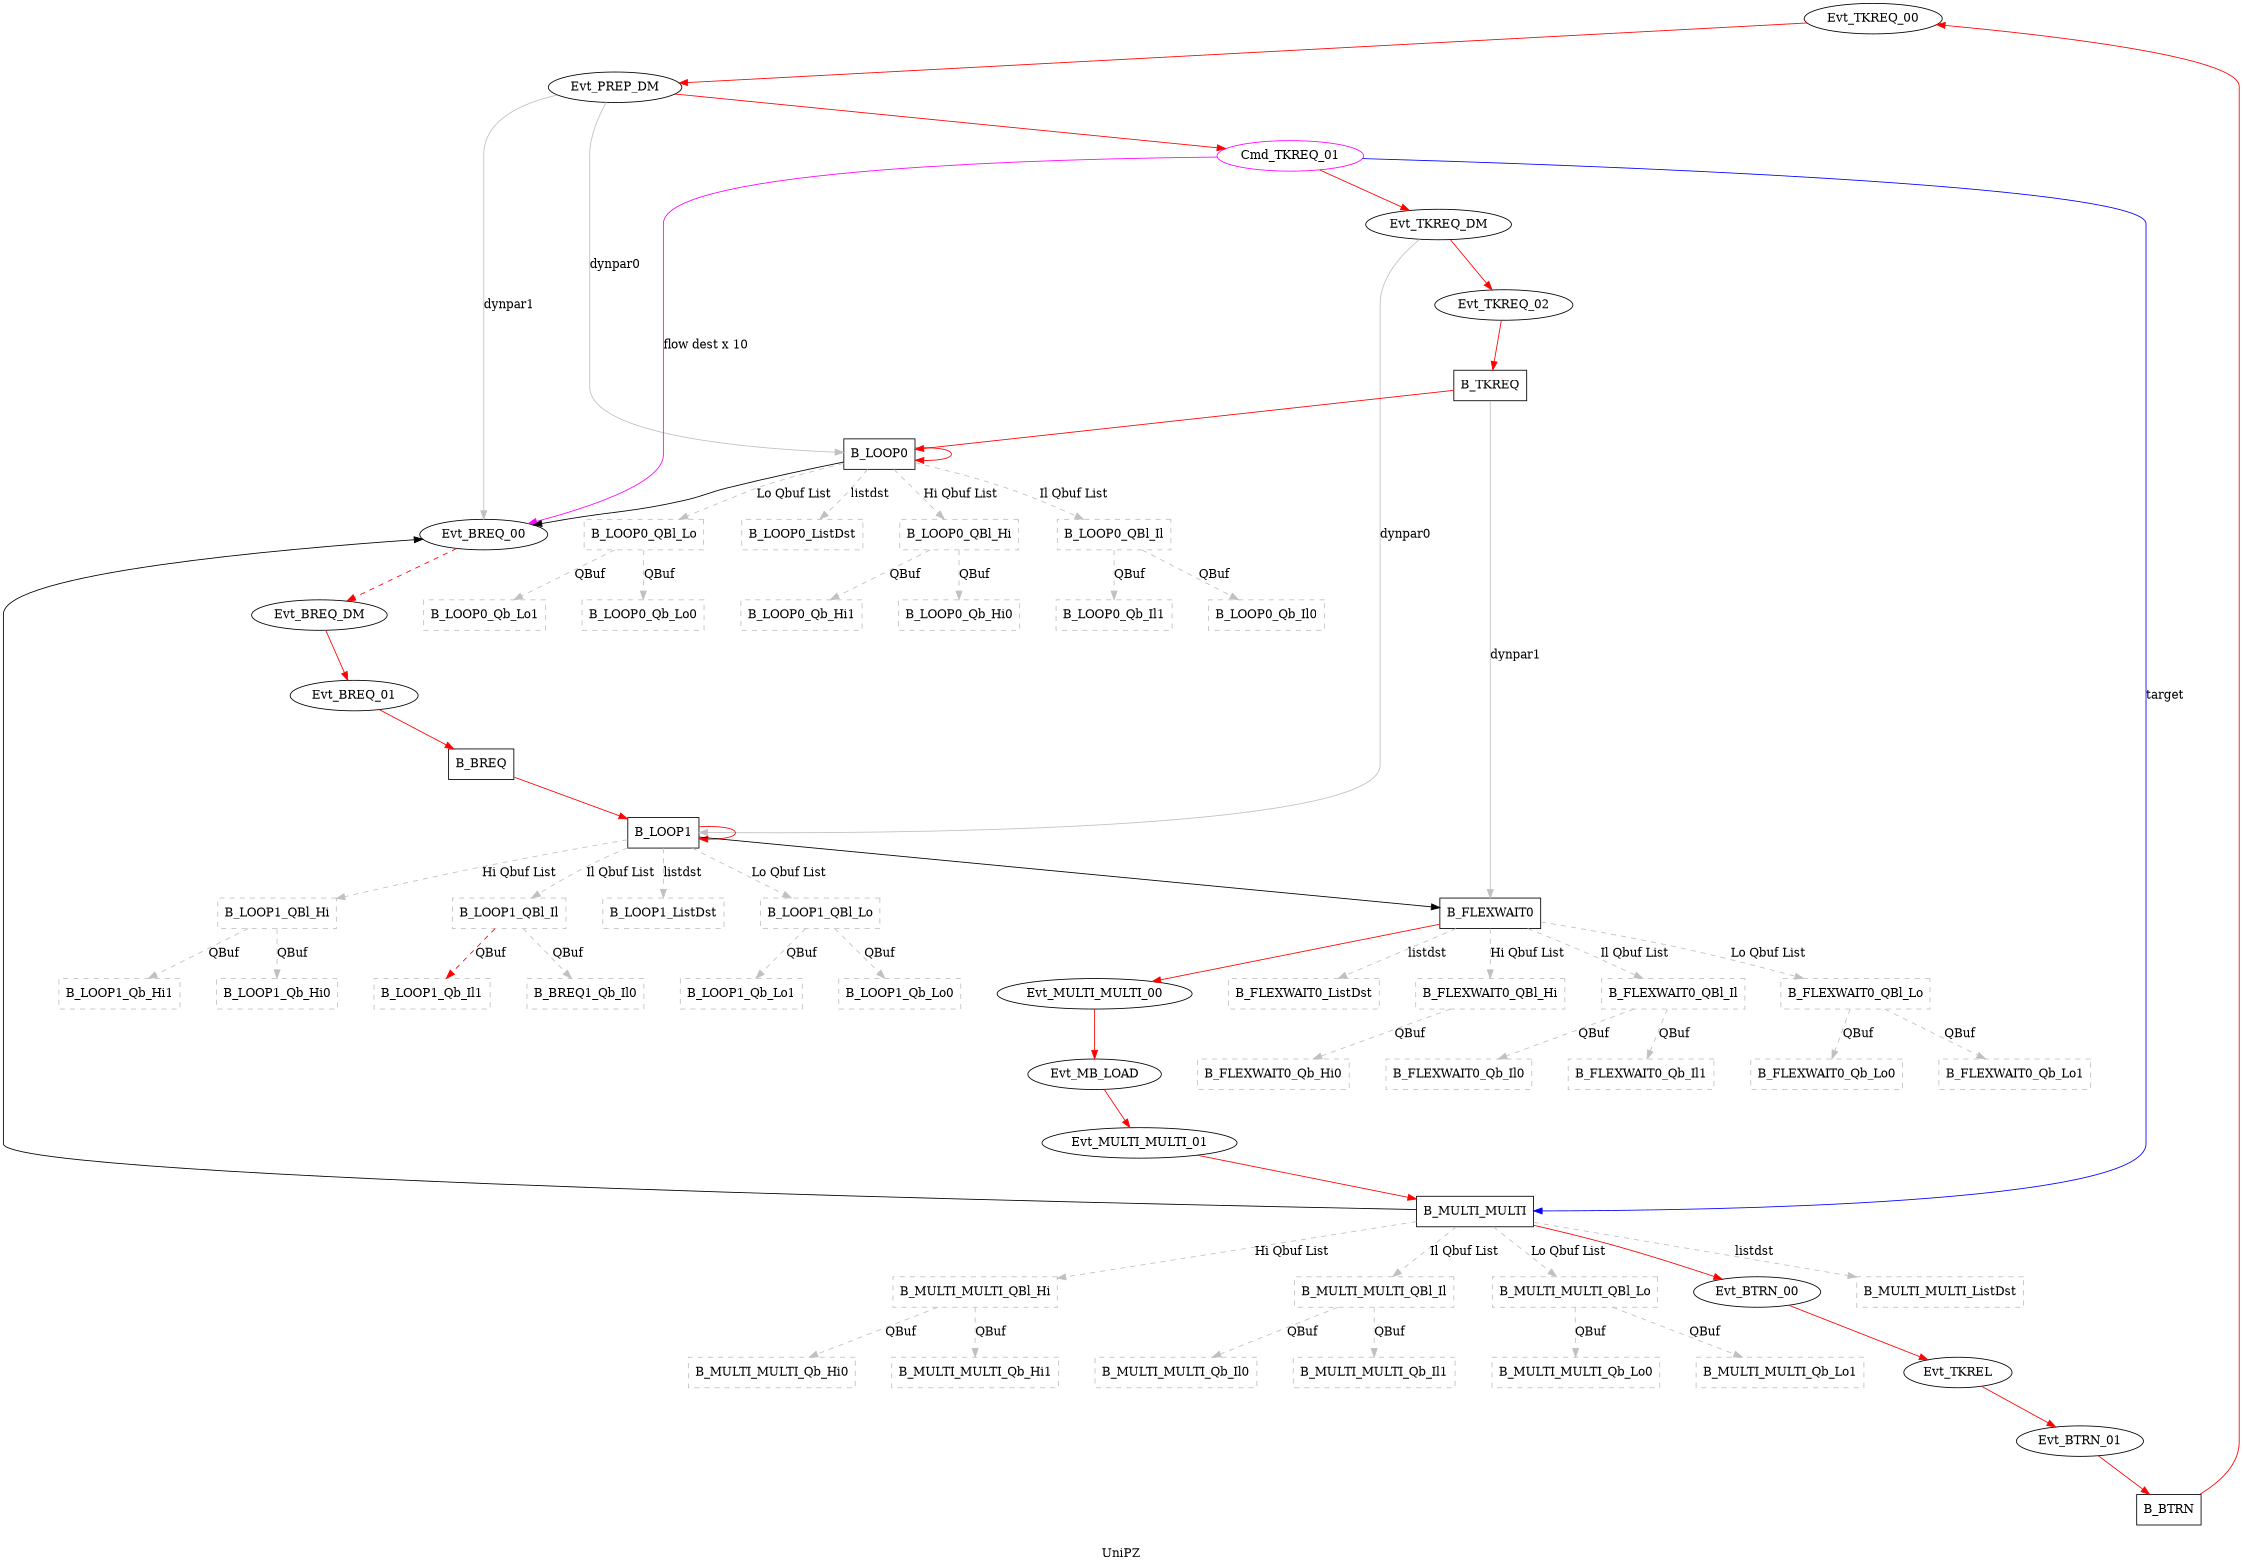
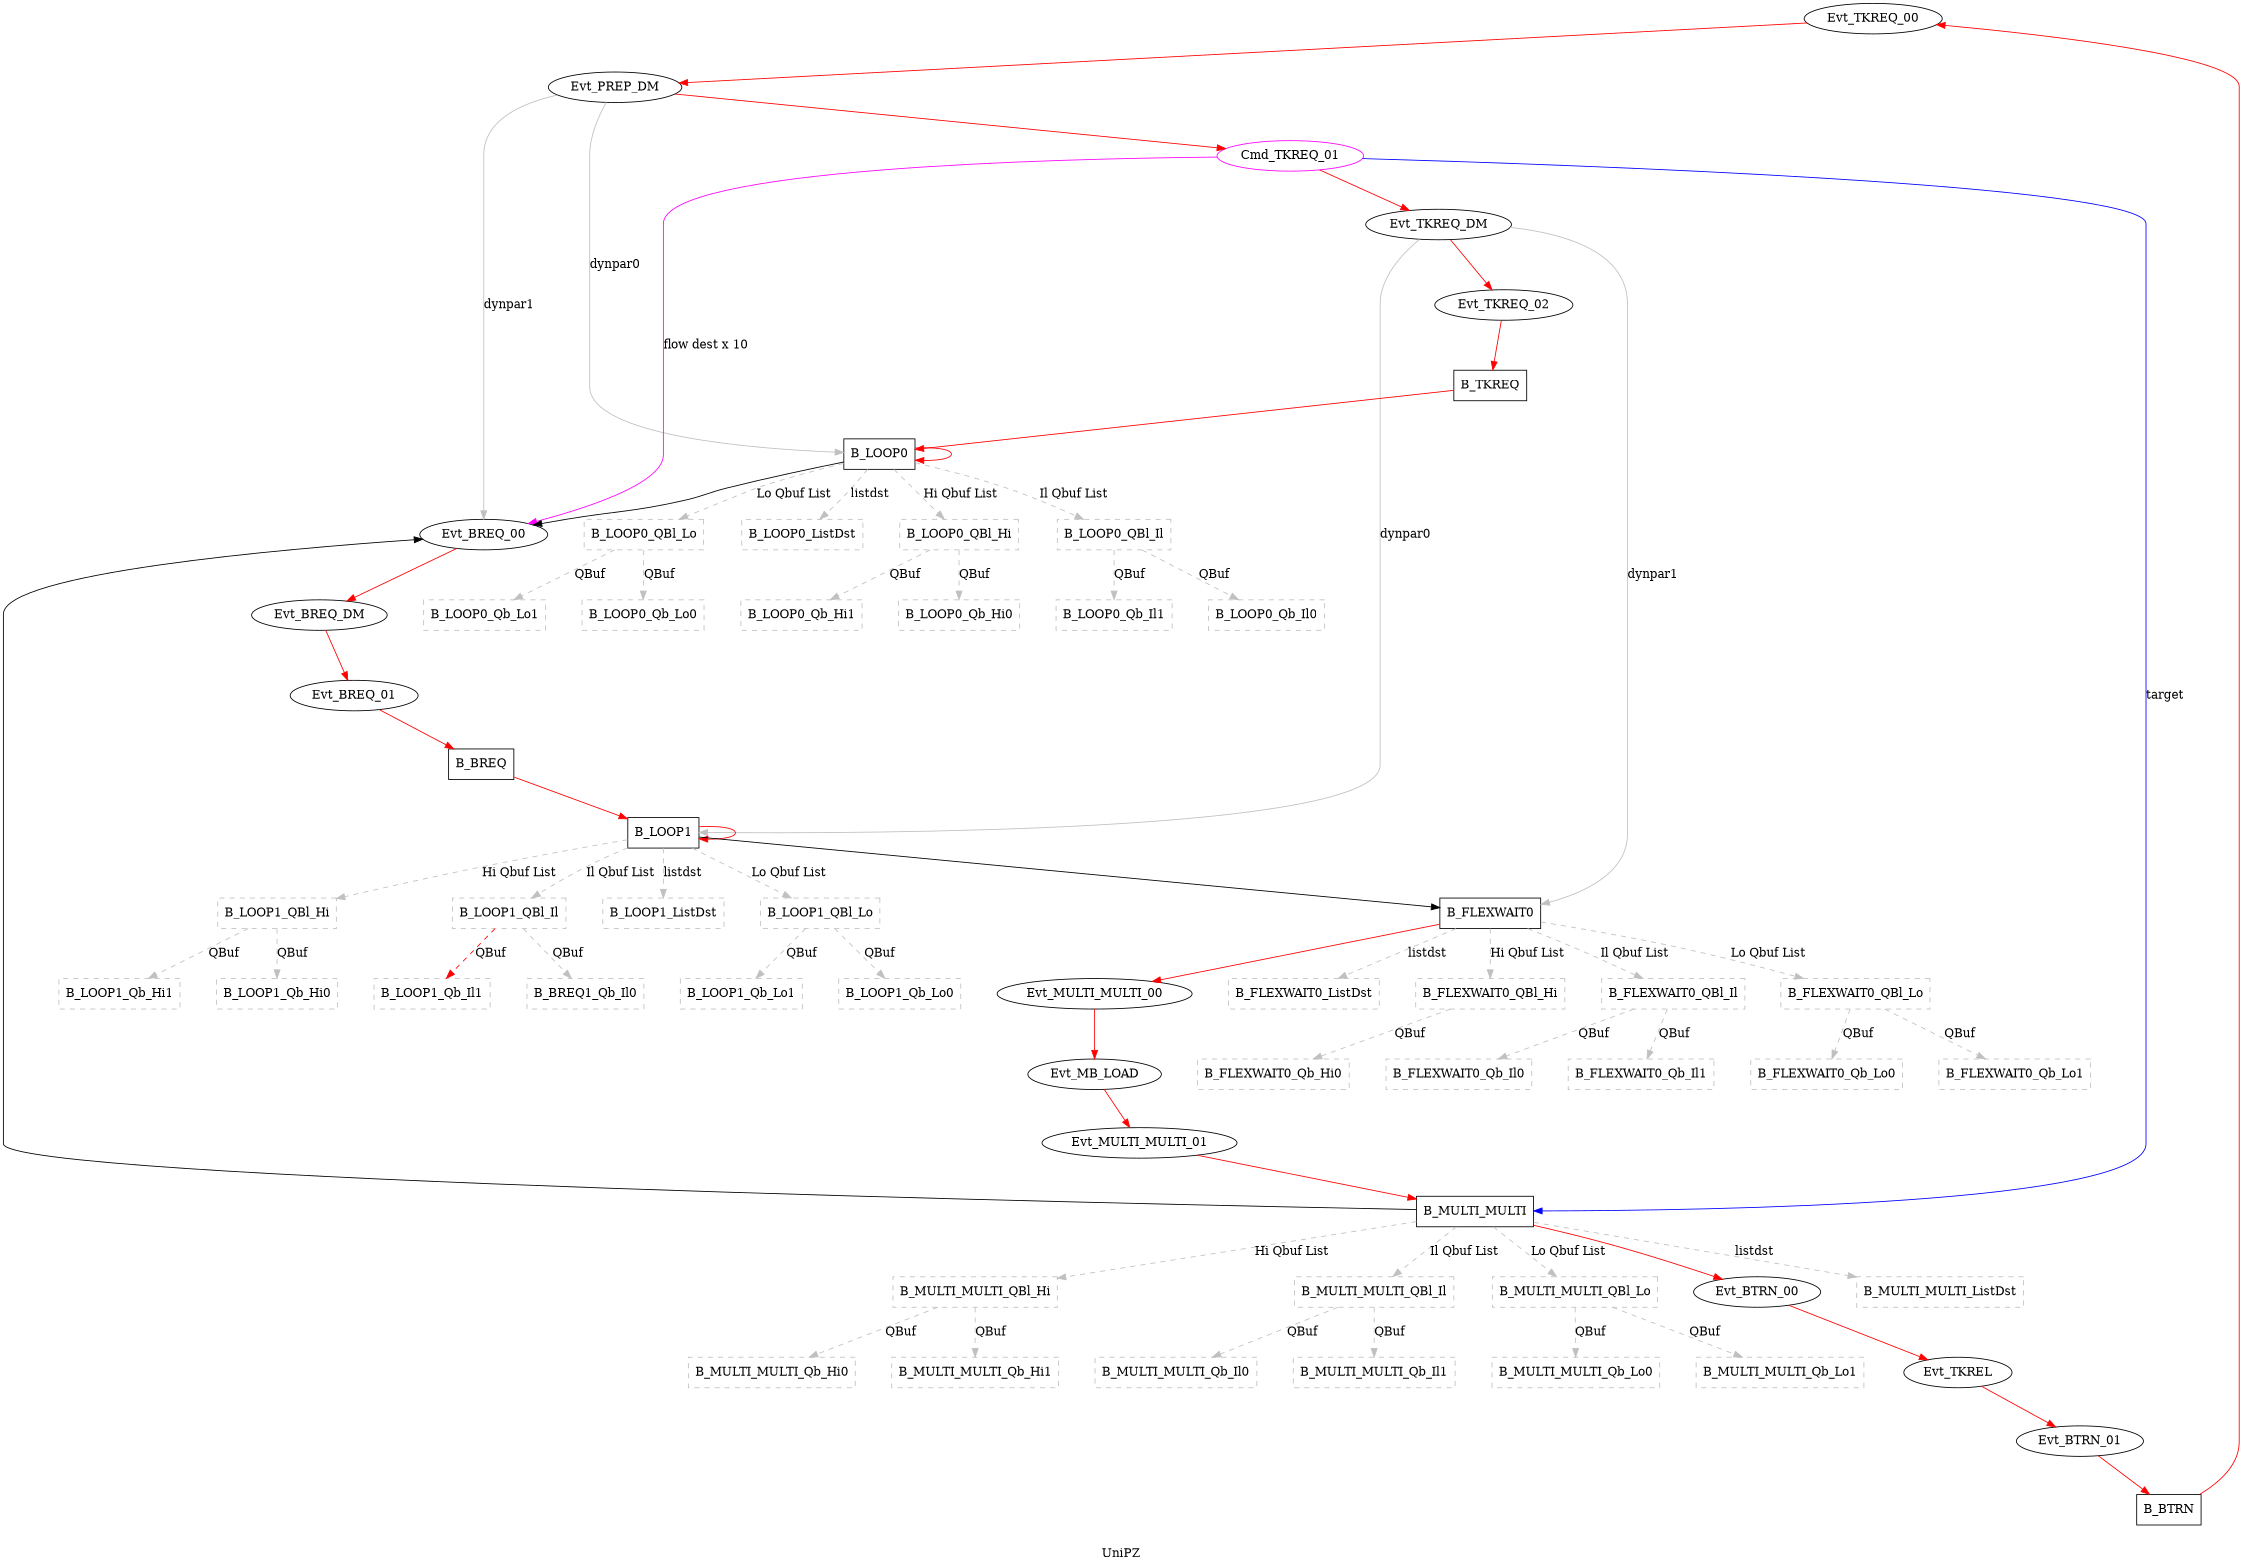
edge "Evt_BREQ_00" -> "Evt_BREQ_DM": style dashed -> solid
edge "B_TKREQ" -> "B_FLEXWAIT0": now "Evt_TKREQ_DM" -> "B_FLEXWAIT0"
